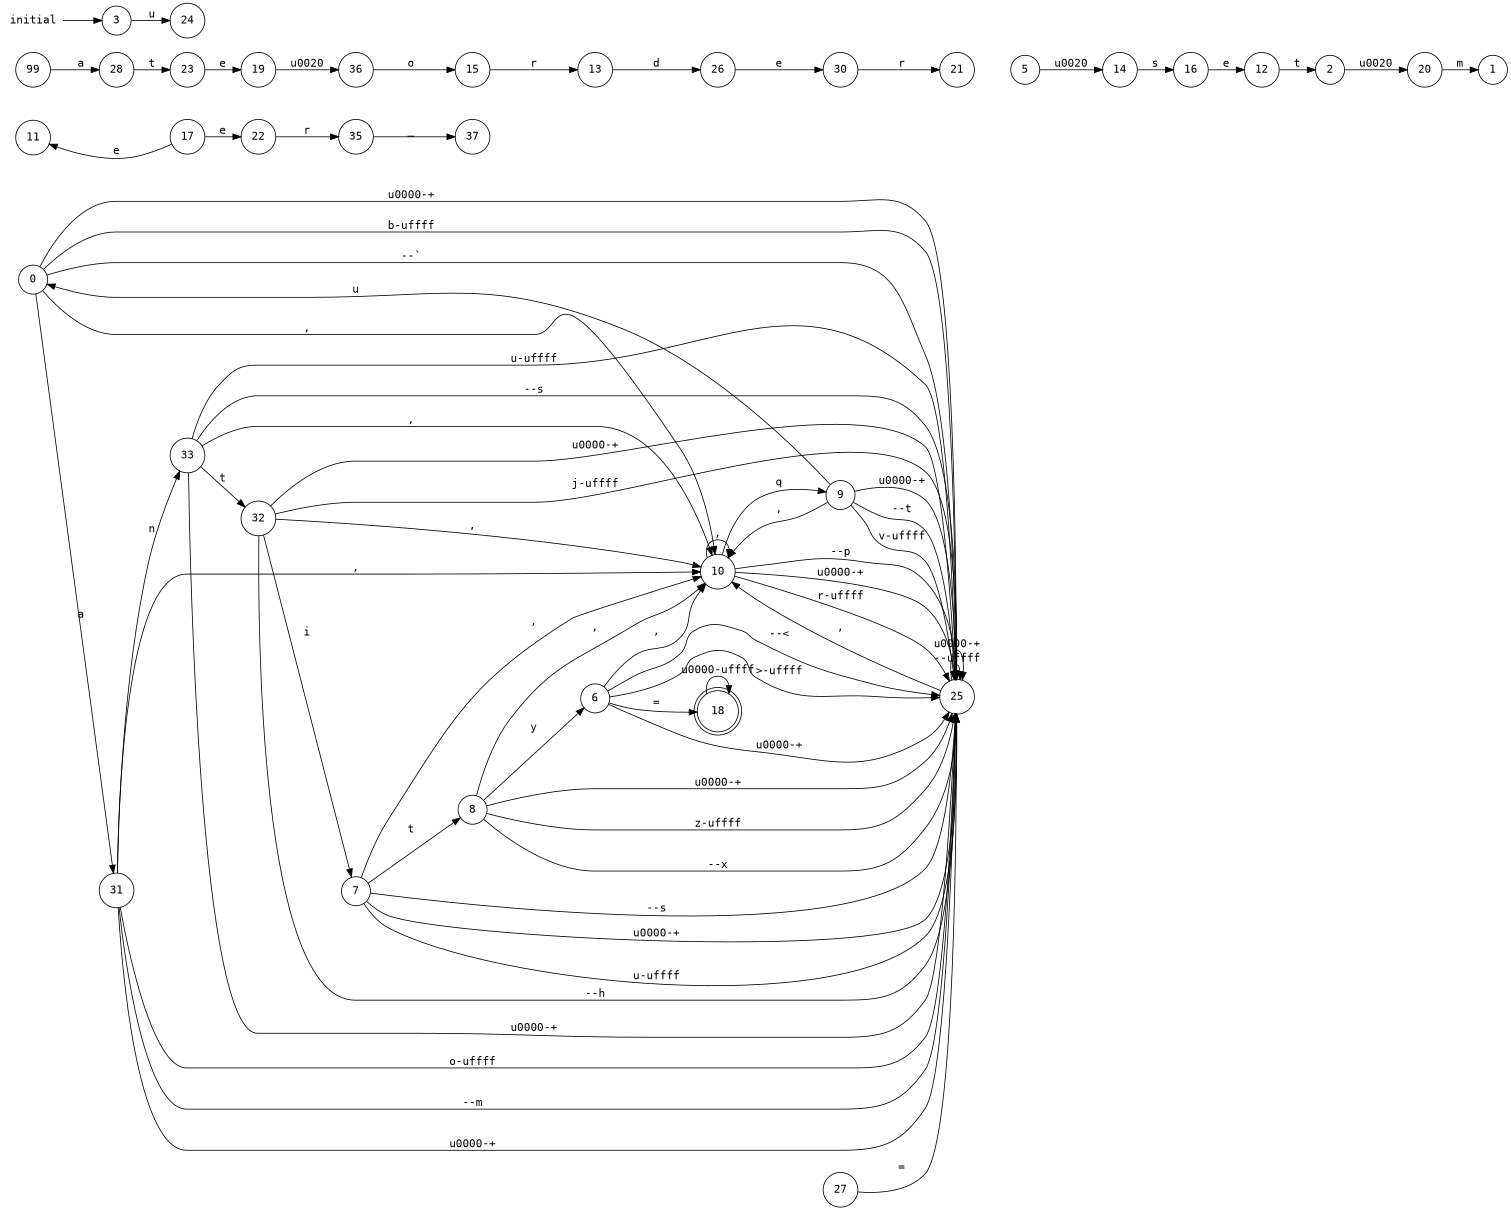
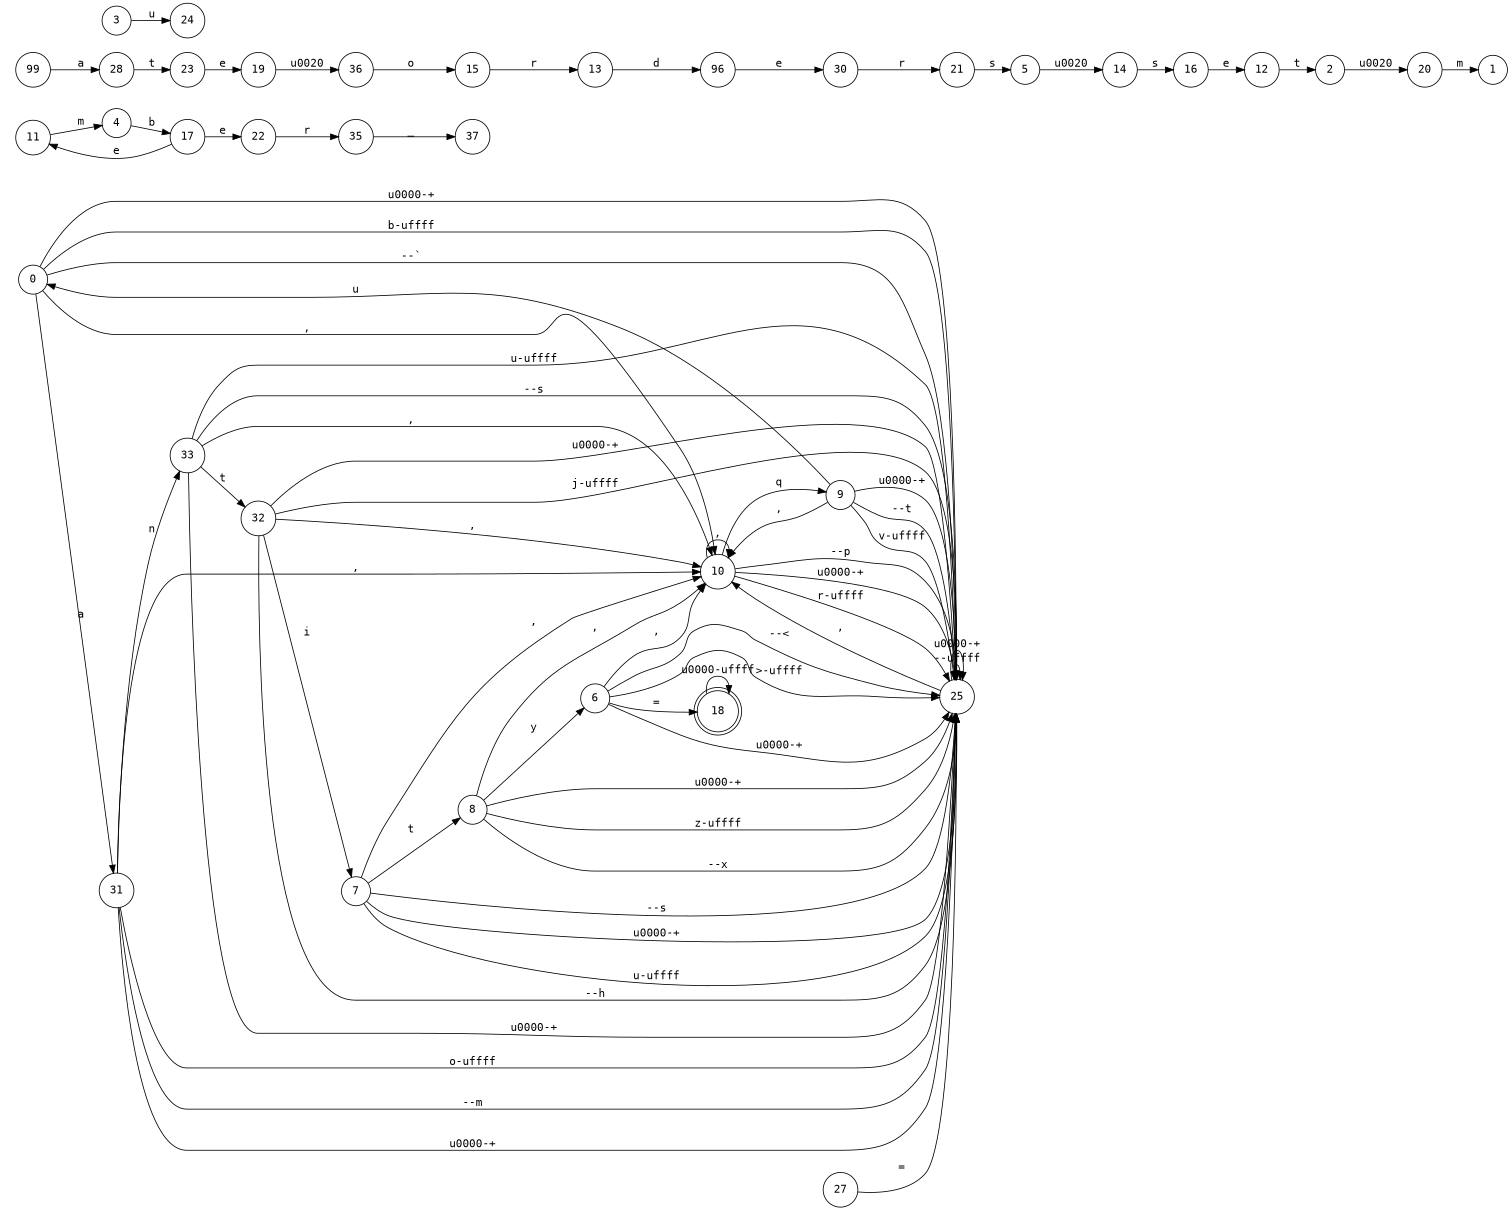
node "initial": removed
node "26": label "26" -> "96"
edge "21" -> "5": added, label "s"
node "4": added
